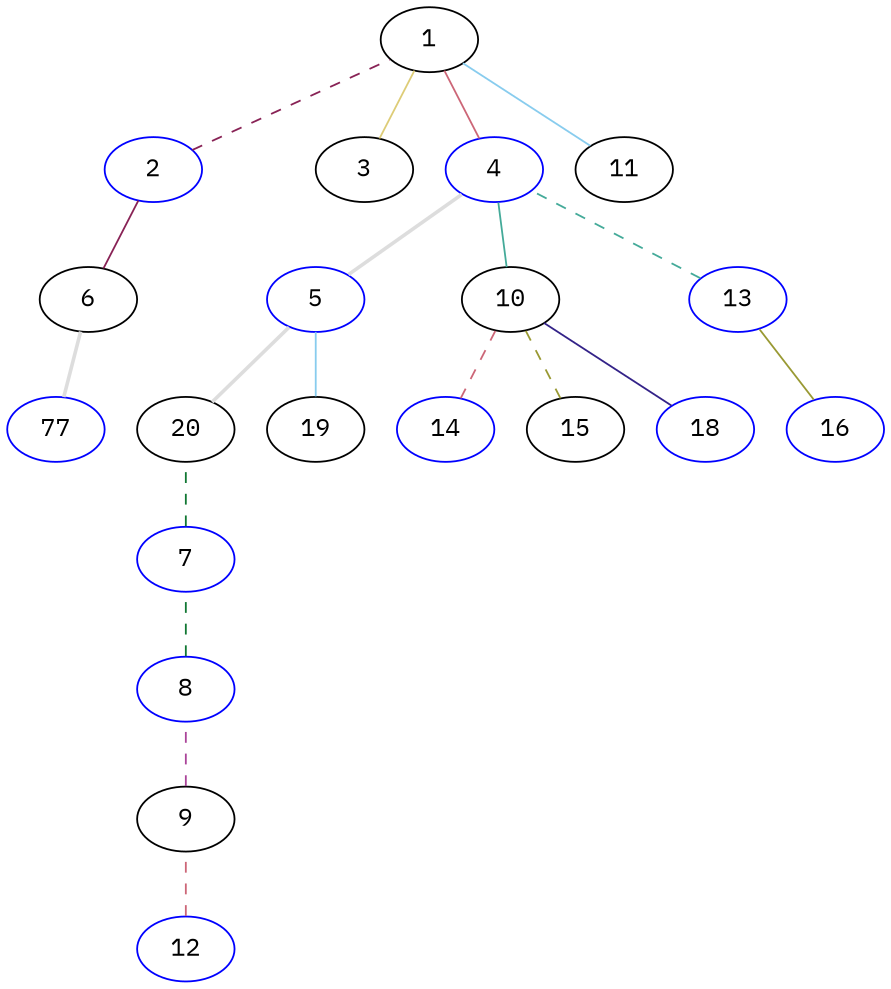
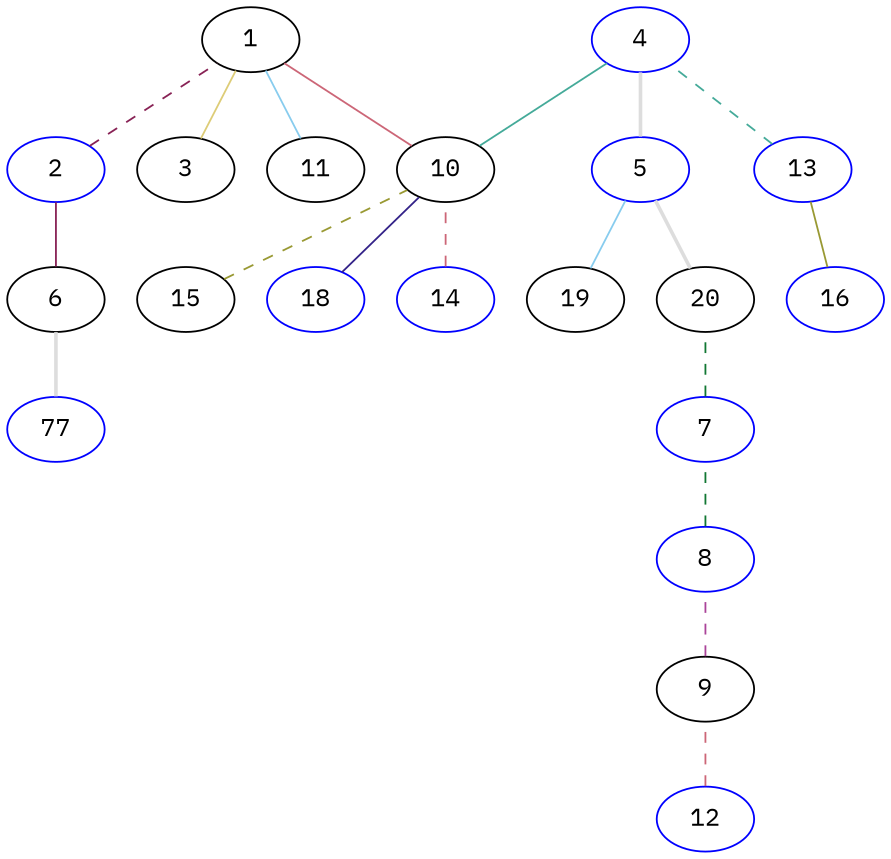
edge "1" -- "4": now "1" -- "10"
